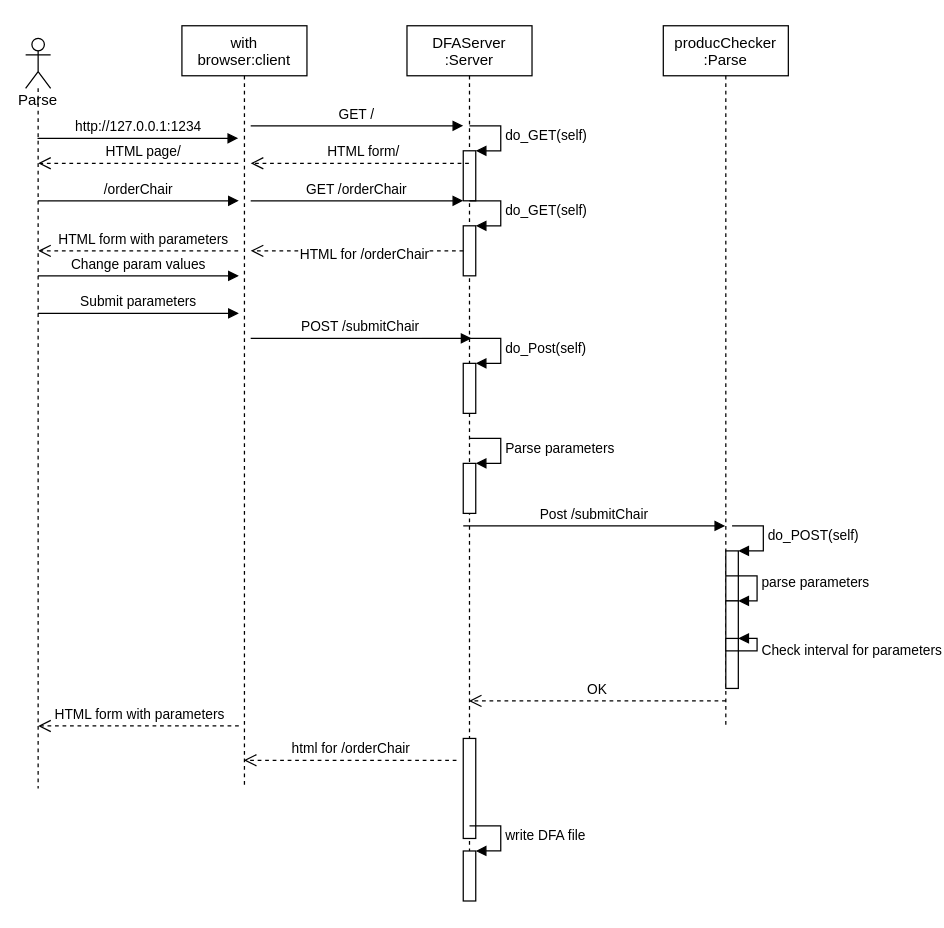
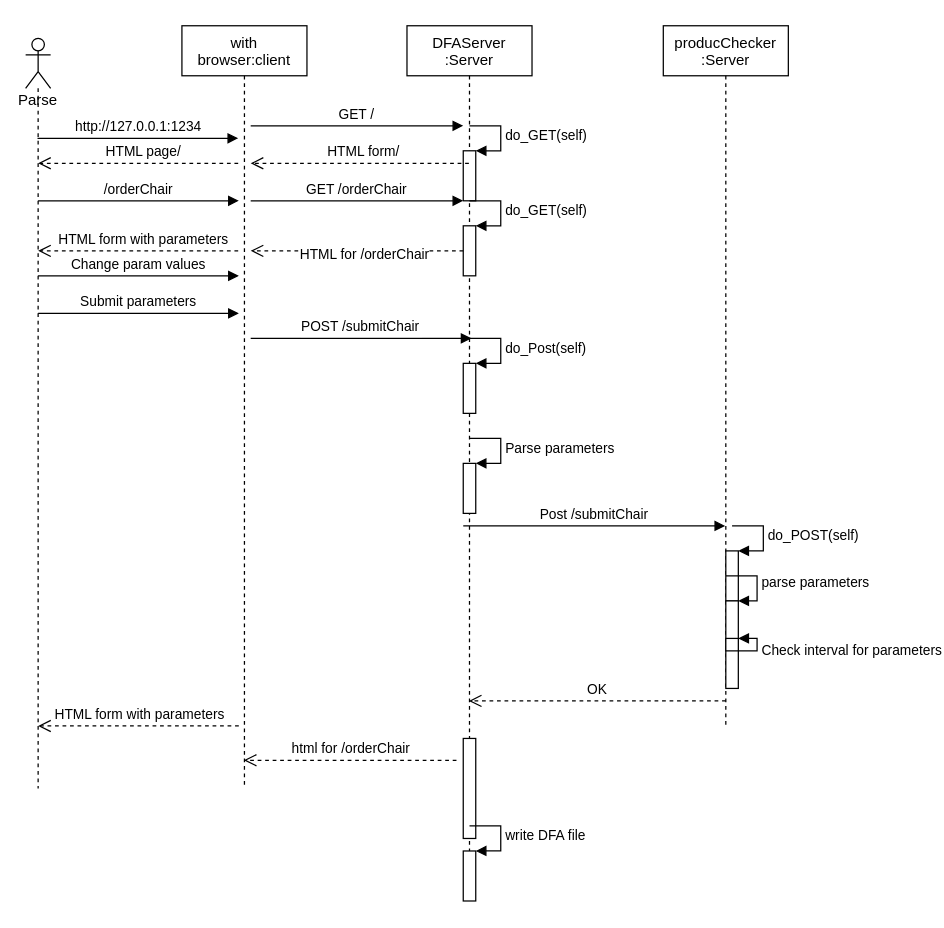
node "producChecker :Parse": label "producChecker :Parse" -> "producChecker :Server"
